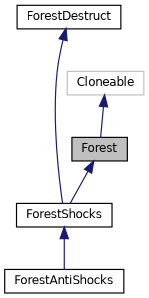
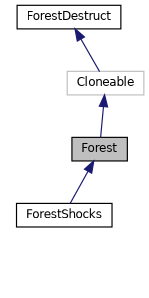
edge "ForestShocks" -> "ForestDestruct": now "Cloneable" -> "ForestDestruct"
node "ForestAntiShocks": removed
